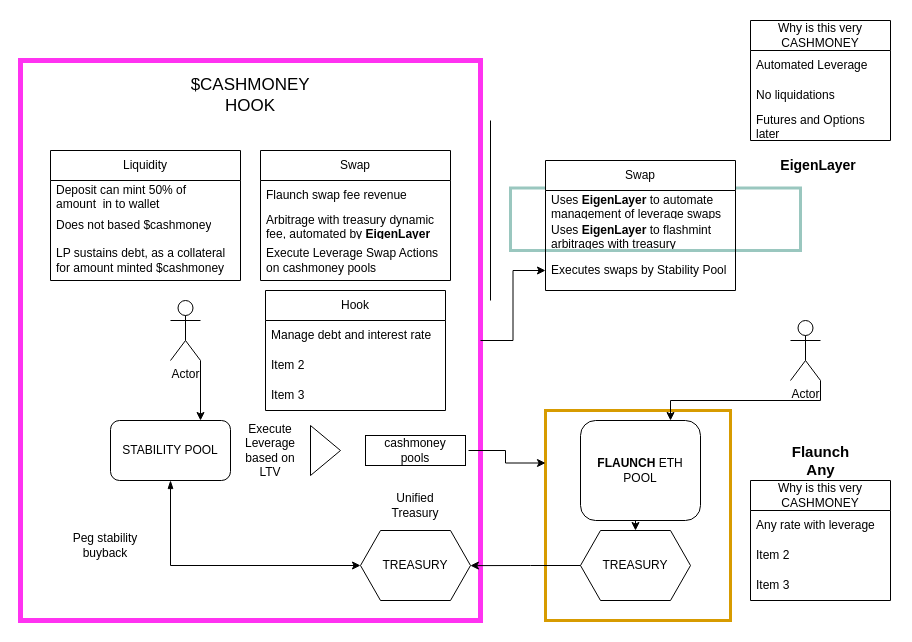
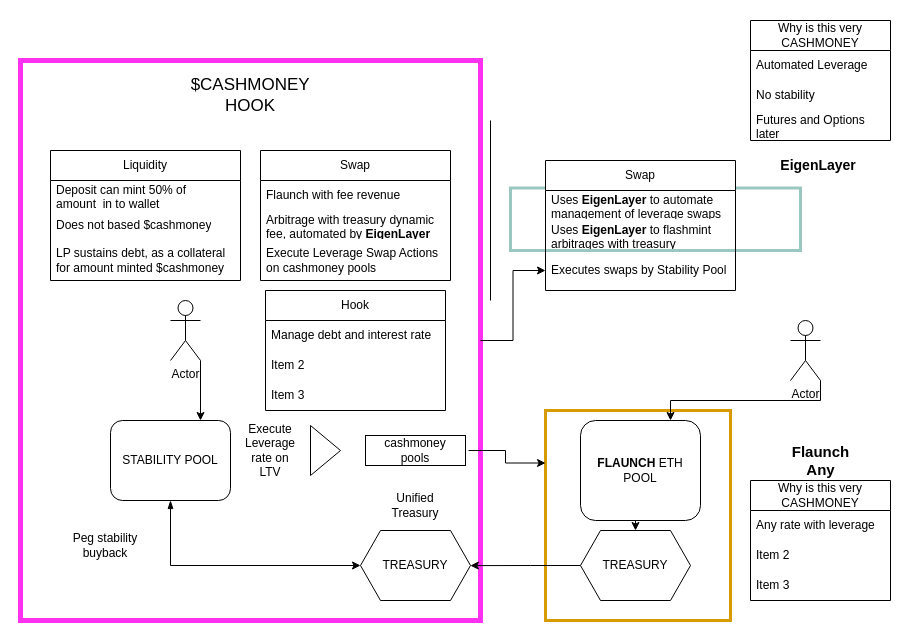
node "No liquidations": label "No liquidations" -> "No stability"
node "Flaunch swap fee revenue": label "Flaunch swap fee revenue" -> "Flaunch with fee revenue"
node "STABILITY POOL": size 120x60 -> 120x80
node "Execute Leverage based on LTV": label "Execute Leverage based on LTV" -> "Execute Leverage rate on LTV"
